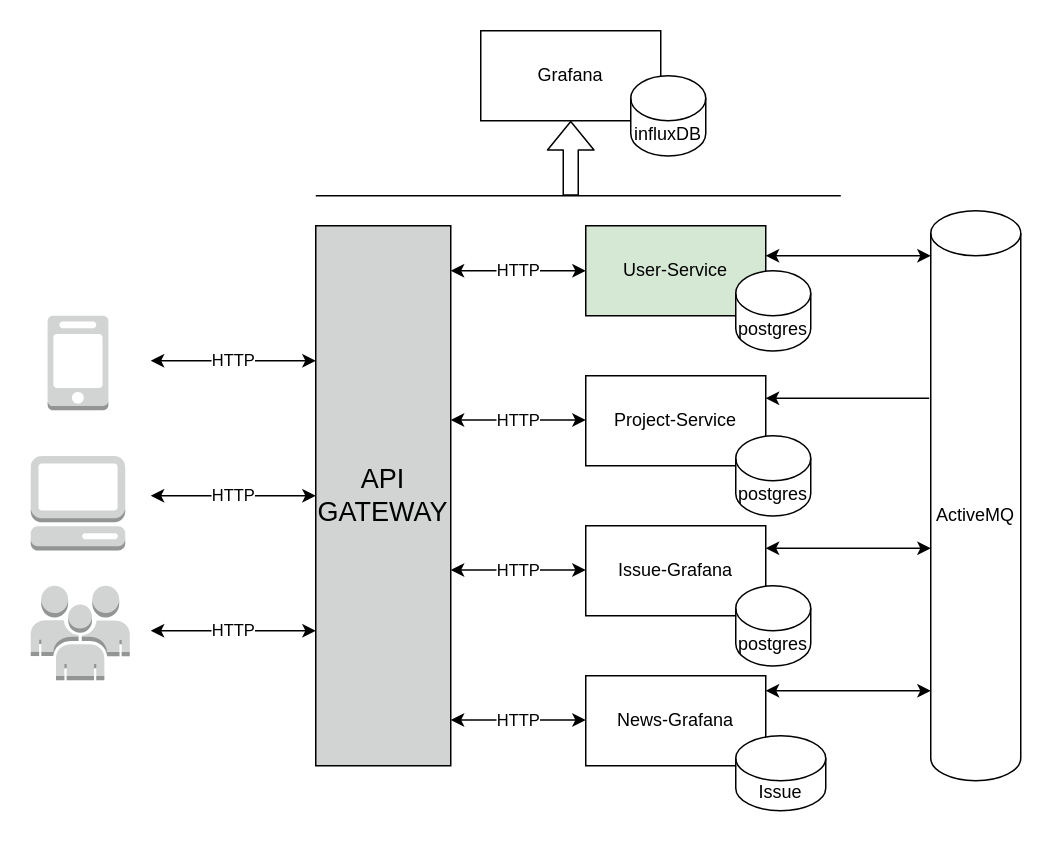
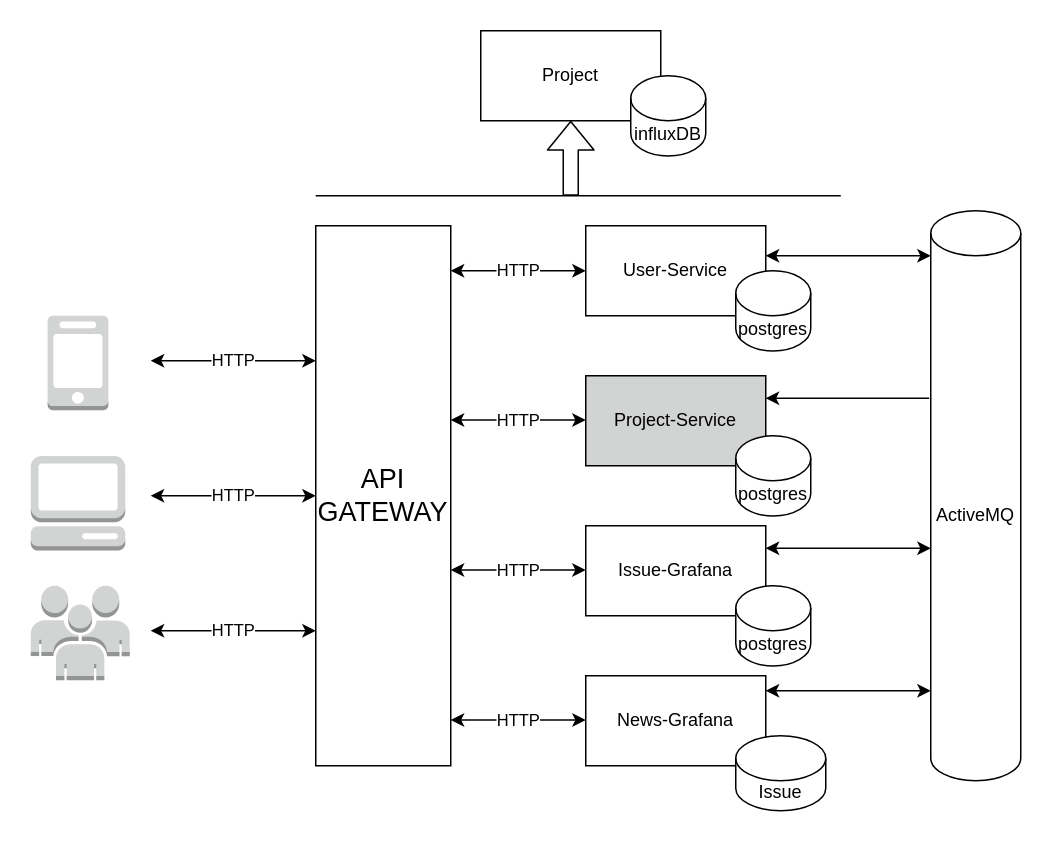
node "Grafana": label "Grafana" -> "Project"
node "User-Service": fillcolor #d5e8d4 -> #ffffff
node "Project-Service": fillcolor #ffffff -> #d2d3d3
node "API GATEWAY": fillcolor #d2d3d3 -> #ffffff
